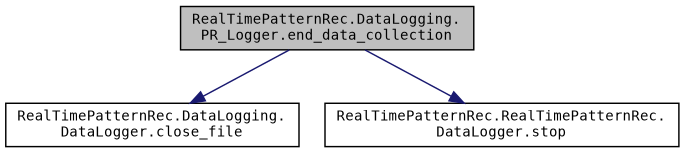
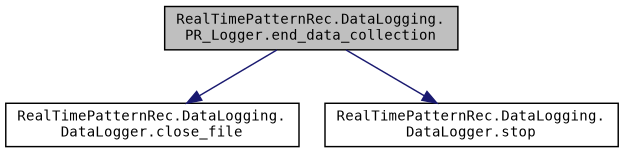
node "RealTimePatternRec.RealTimePatternRec. DataLogger.stop": label "RealTimePatternRec.RealTimePatternRec. DataLogger.stop" -> "RealTimePatternRec.DataLogging. DataLogger.stop"
